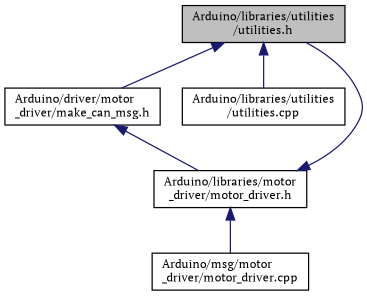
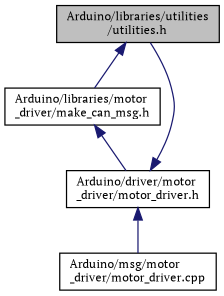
node "Arduino/driver/motor _driver/make_can_msg.h": label "Arduino/driver/motor _driver/make_can_msg.h" -> "Arduino/libraries/motor _driver/make_can_msg.h"
node "Arduino/libraries/utilities /utilities.cpp": removed
node "Arduino/libraries/motor _driver/motor_driver.h": label "Arduino/libraries/motor _driver/motor_driver.h" -> "Arduino/driver/motor _driver/motor_driver.h"
